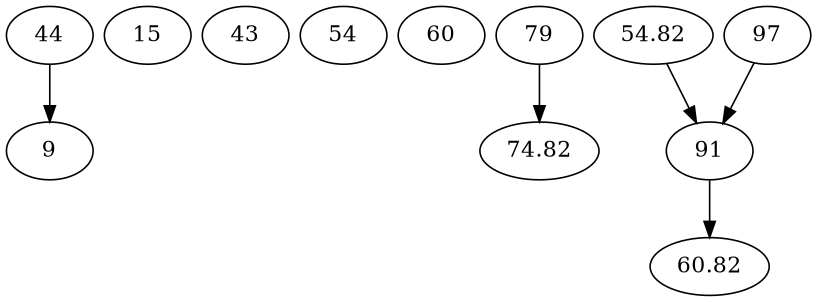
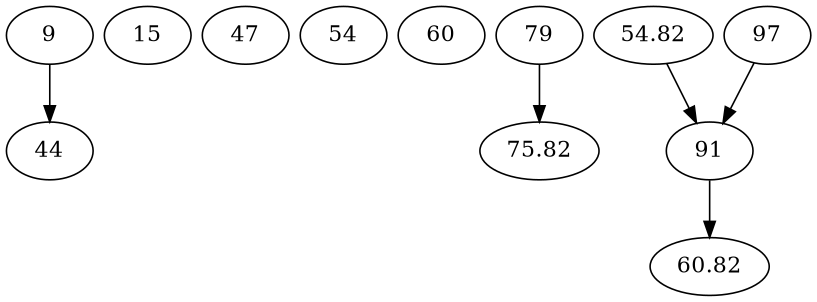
node "43": label "43" -> "47"
edge "44" -> "9": reversed
node "74.82": label "74.82" -> "75.82"
